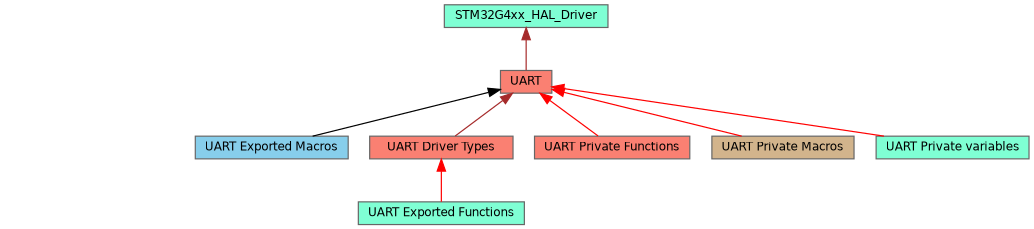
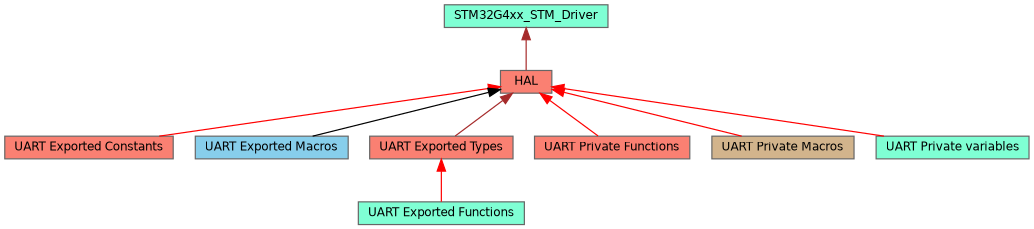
node "STM32G4xx_HAL_Driver": label "STM32G4xx_HAL_Driver" -> "STM32G4xx_STM_Driver"
node "UART": label "UART" -> "HAL"
node "UART Exported Constants": added
node "UART Driver Types": label "UART Driver Types" -> "UART Exported Types"
